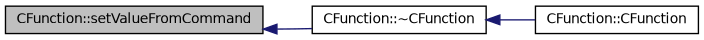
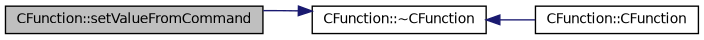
edge "CFunction::~CFunction" -> "CFunction::setValueFromCommand": reversed
